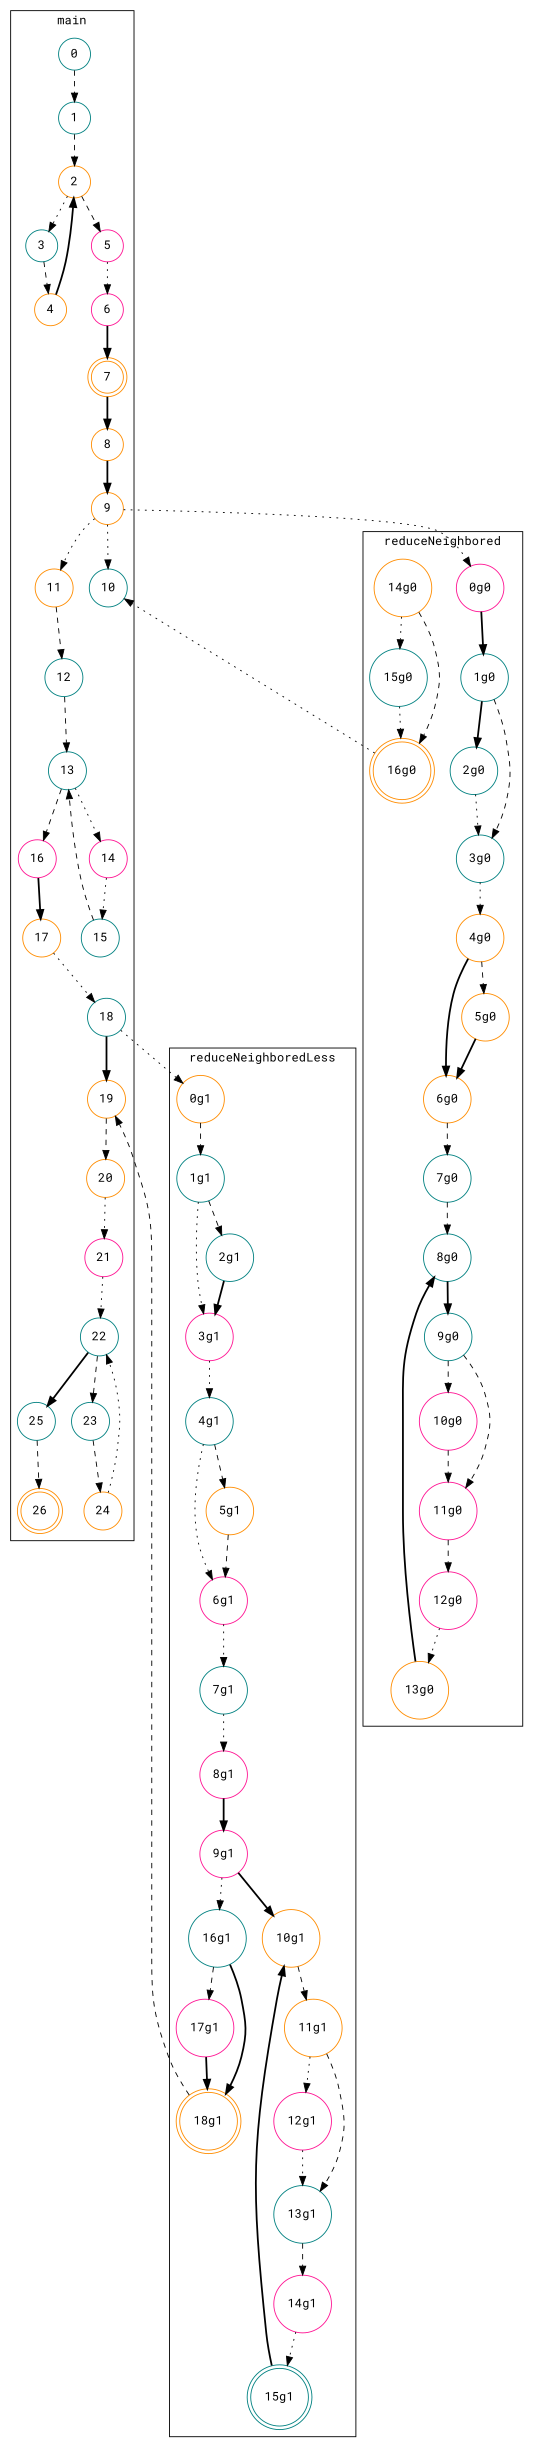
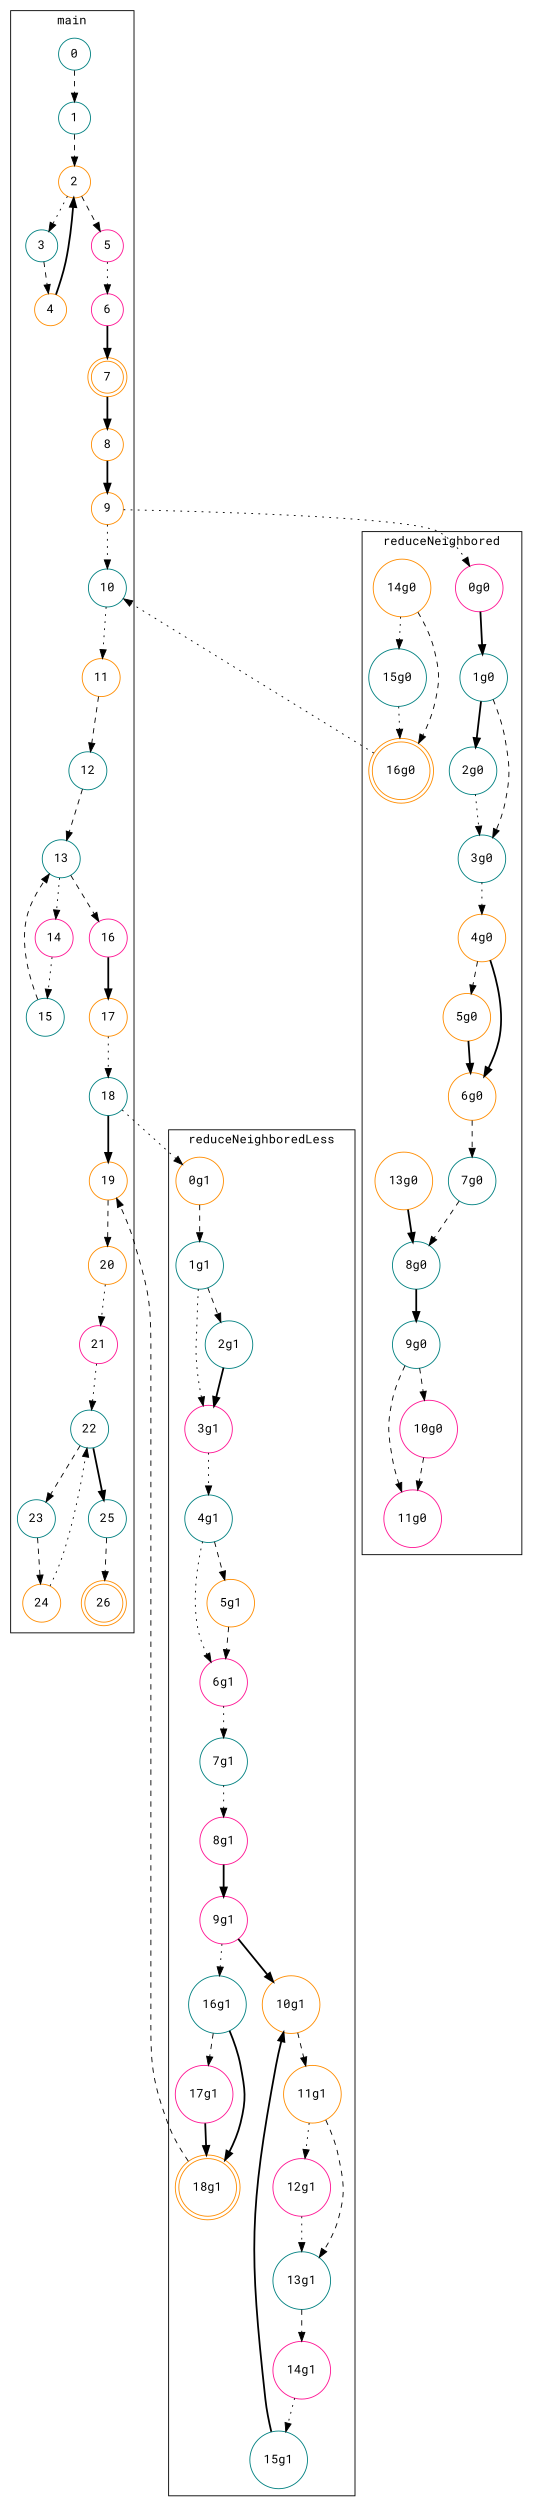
edge "9" -> "11": now "10" -> "11"
node "12g0": removed
node "15g1": shape doublecircle -> circle
